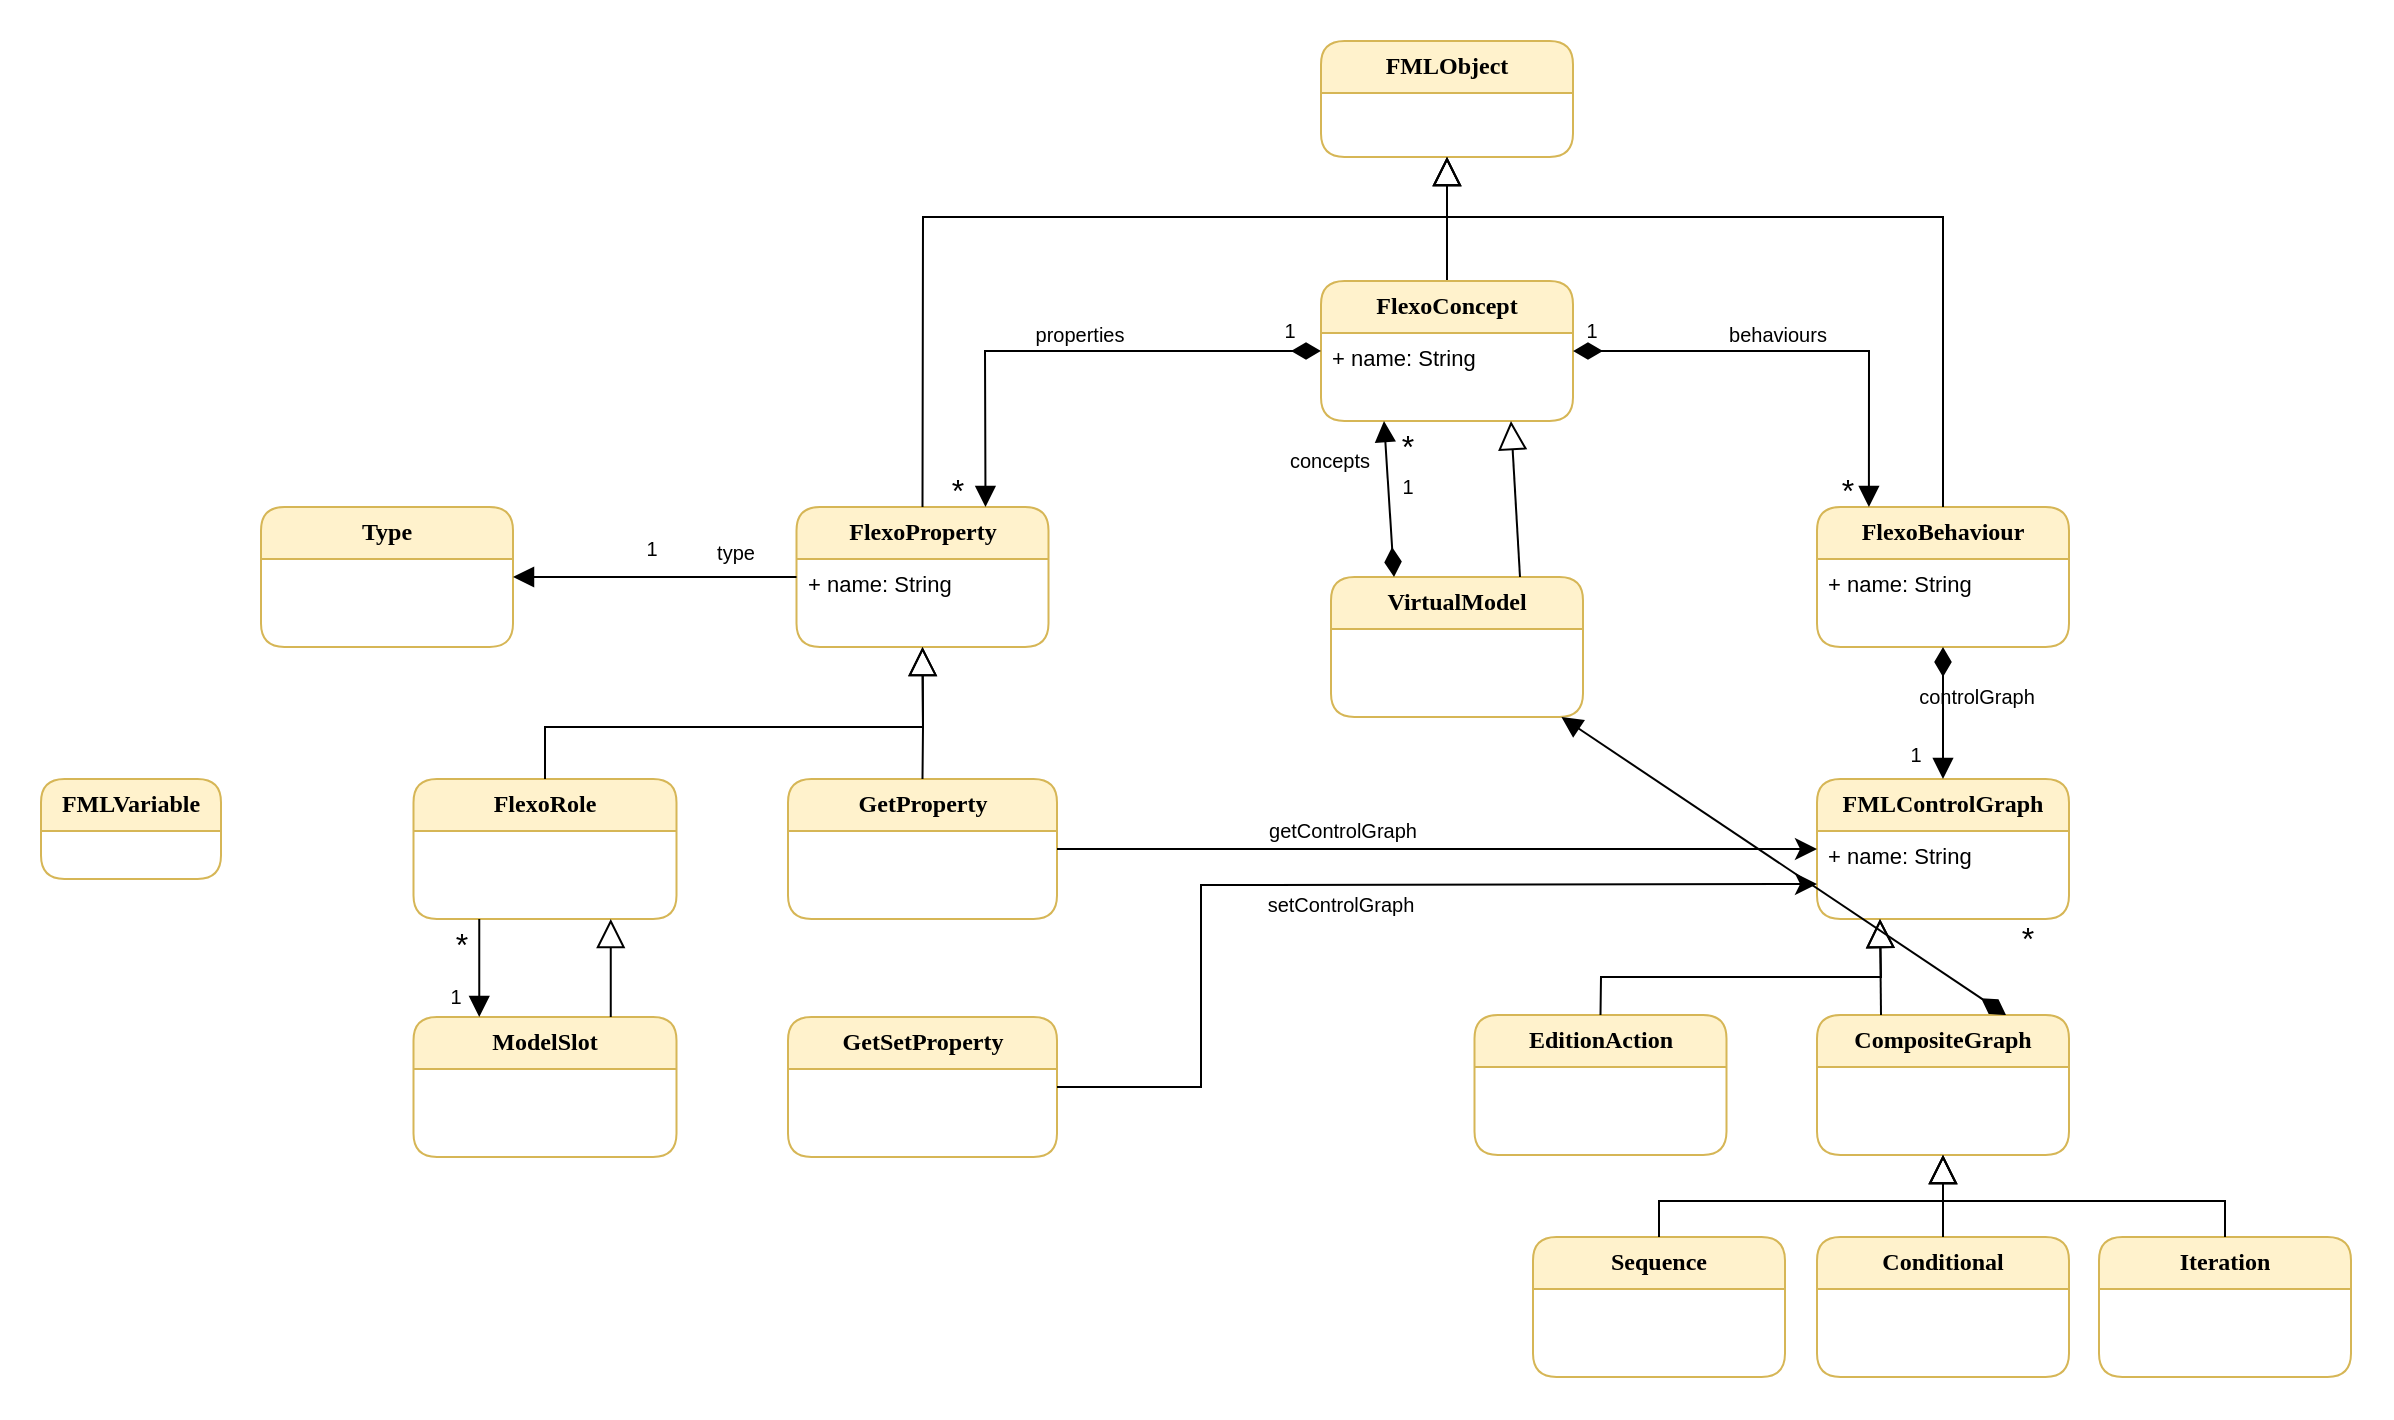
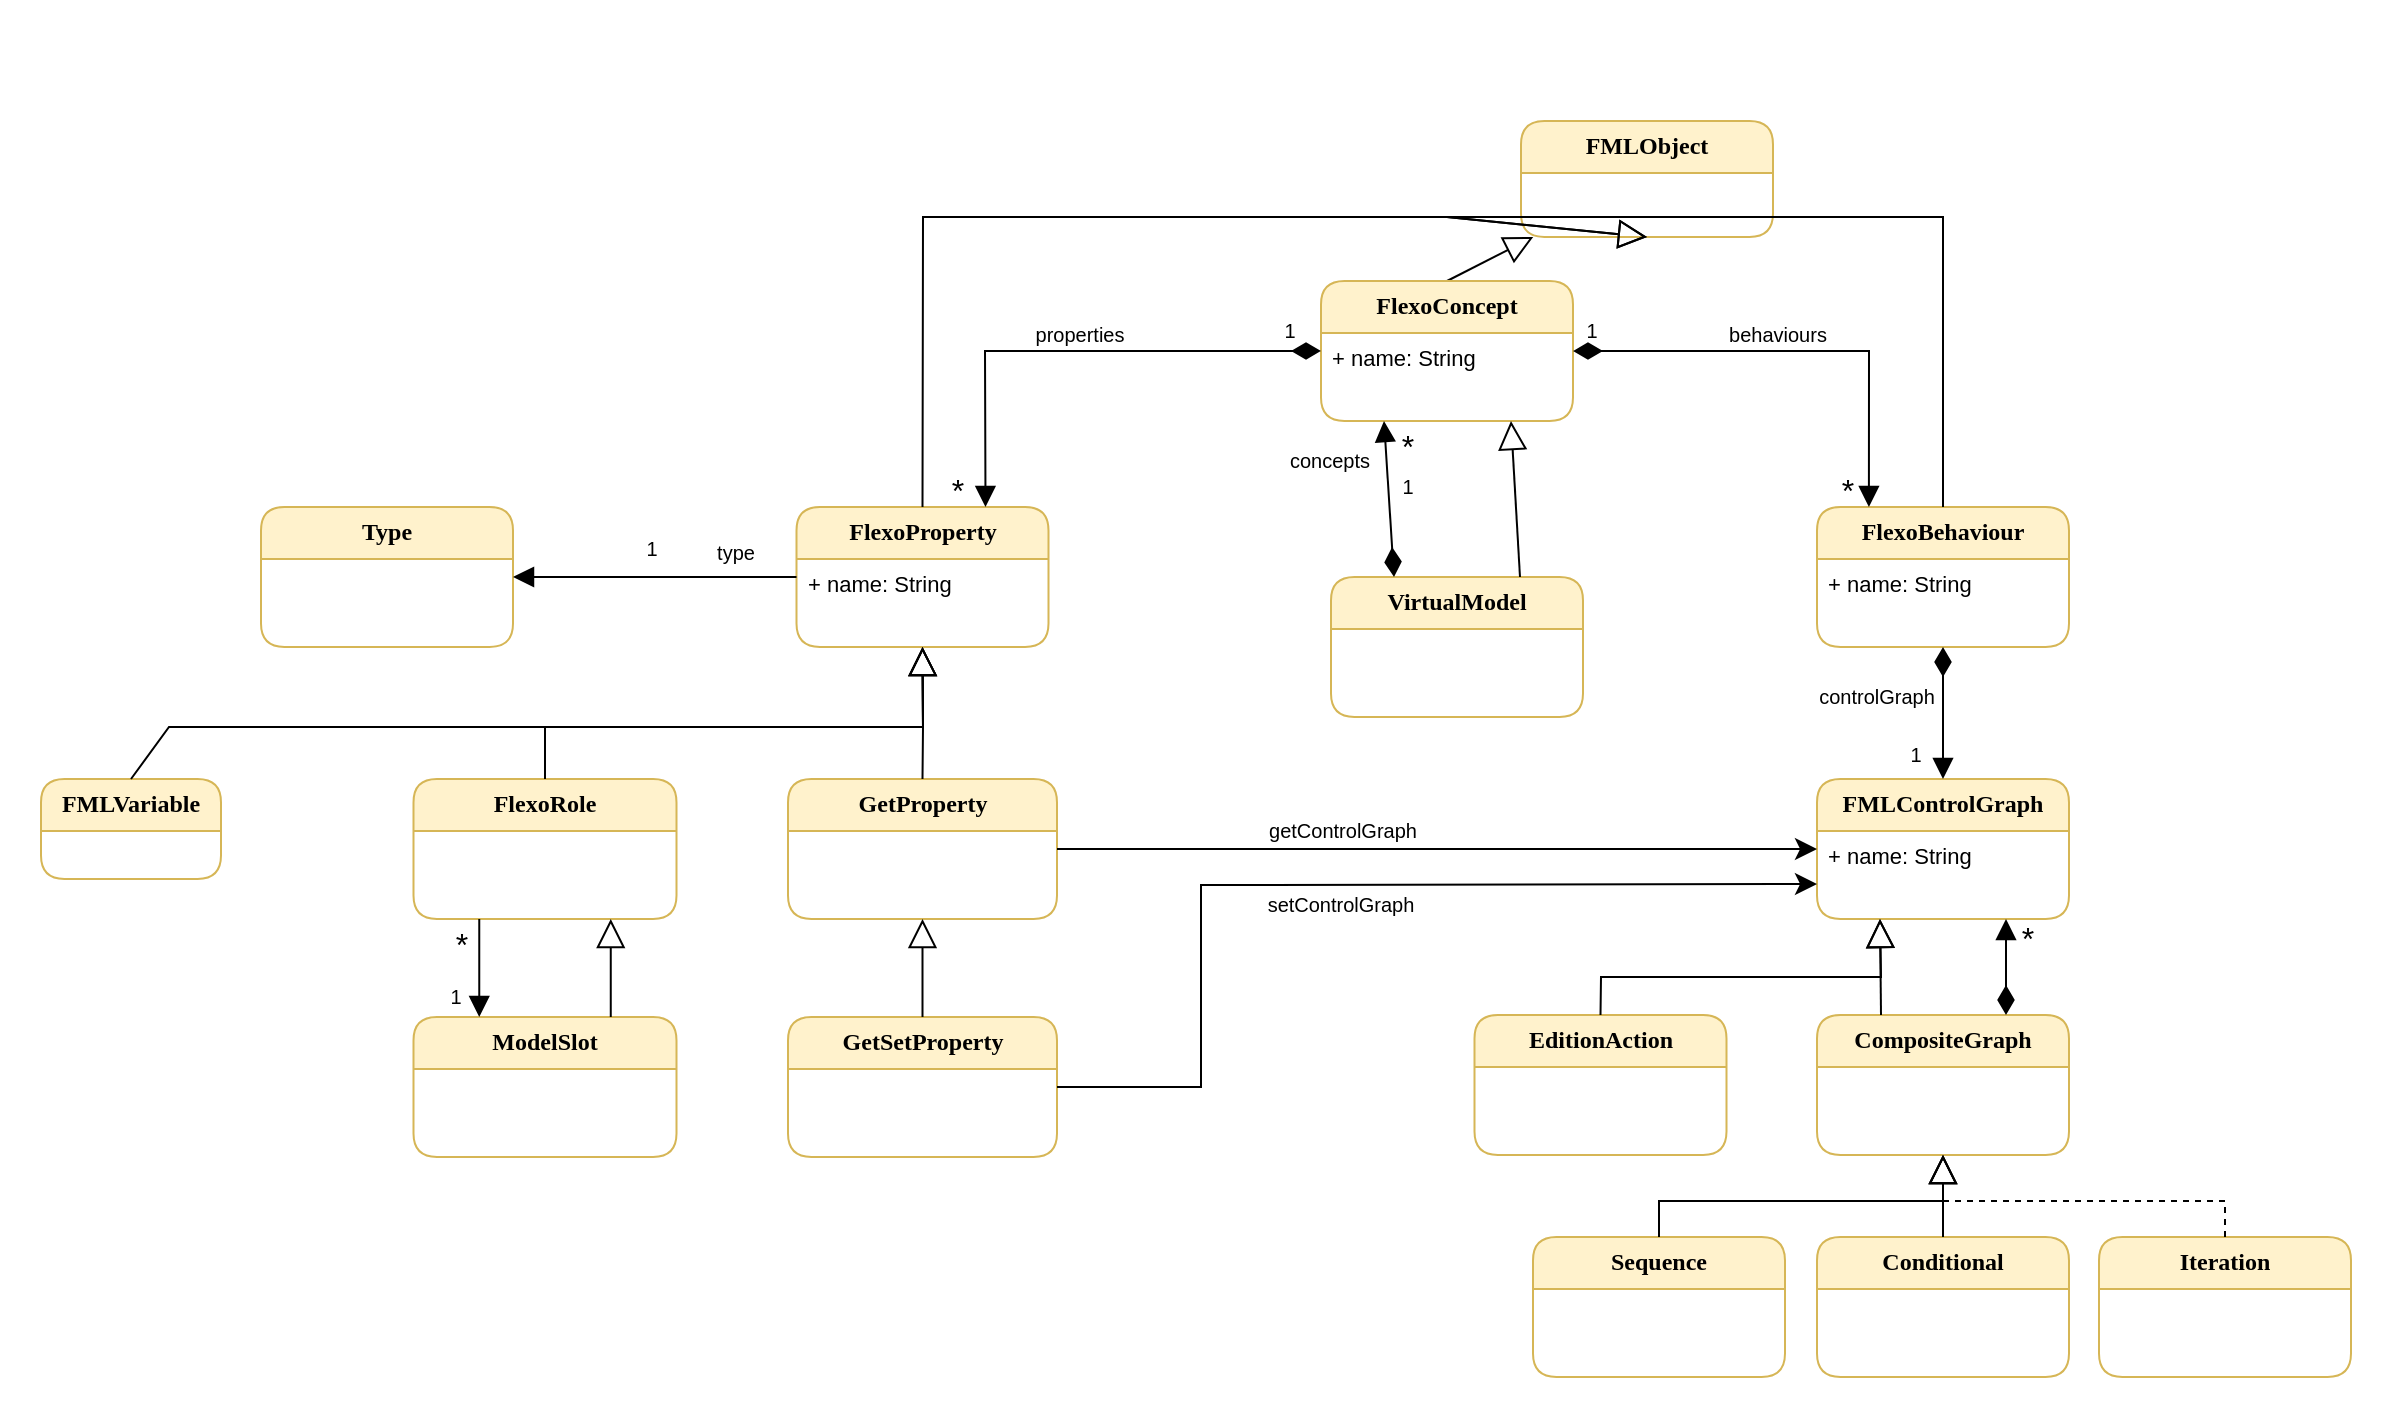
node "FMLObject": moved (1447, 99) -> (1647, 179)
node "controlGraph": moved (1978, 697) -> (1878, 697)
edge "FMLVariable" -> "FlexoProperty": added
edge "VirtualModel" -- "CompositeGraph": now "FMLControlGraph" -- "CompositeGraph"
edge "GetSetProperty" -> "GetProperty": added
edge "Iteration" -> "CompositeGraph": style solid -> dashed
